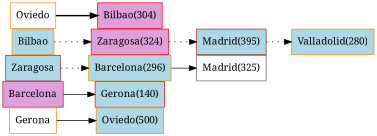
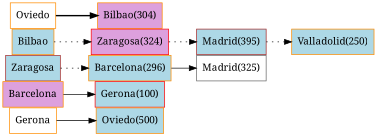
node "Bilbao(304)": color red -> darkorange
node "Valladolid(280)": label "Valladolid(280)" -> "Valladolid(250)"
node "Barcelona": color brown -> darkorange
node "Gerona(140)": label "Gerona(140)" -> "Gerona(100)"
